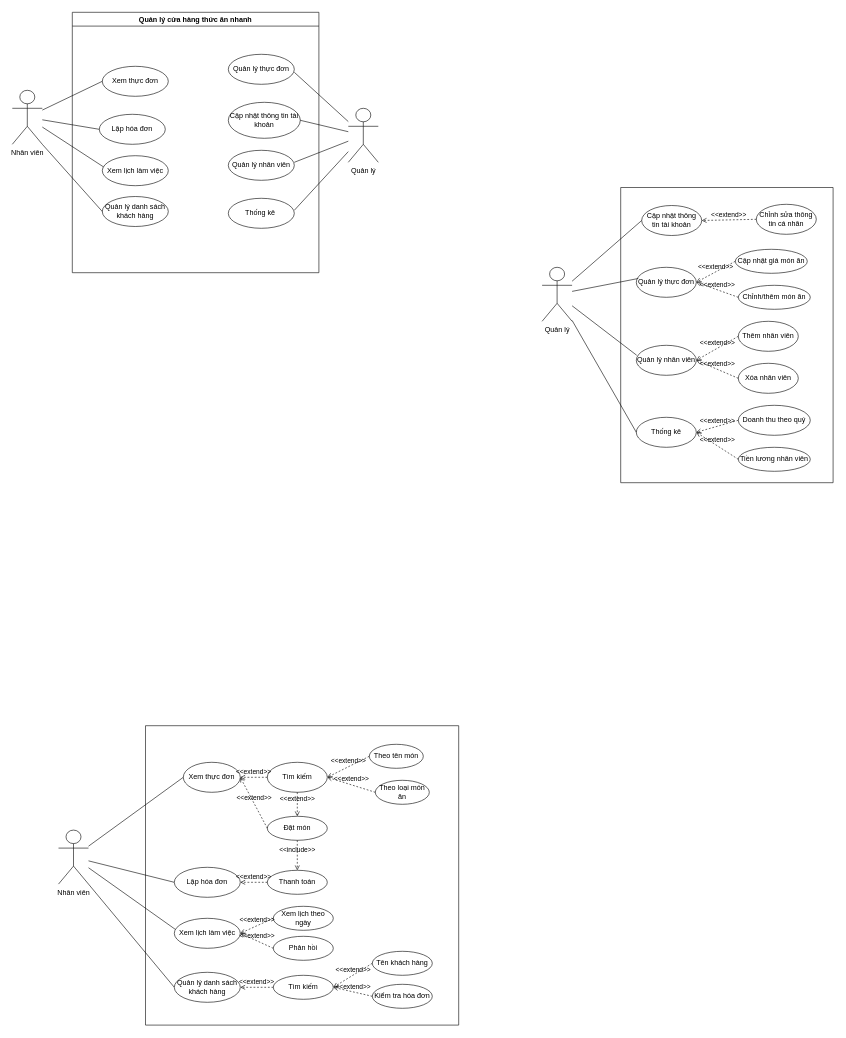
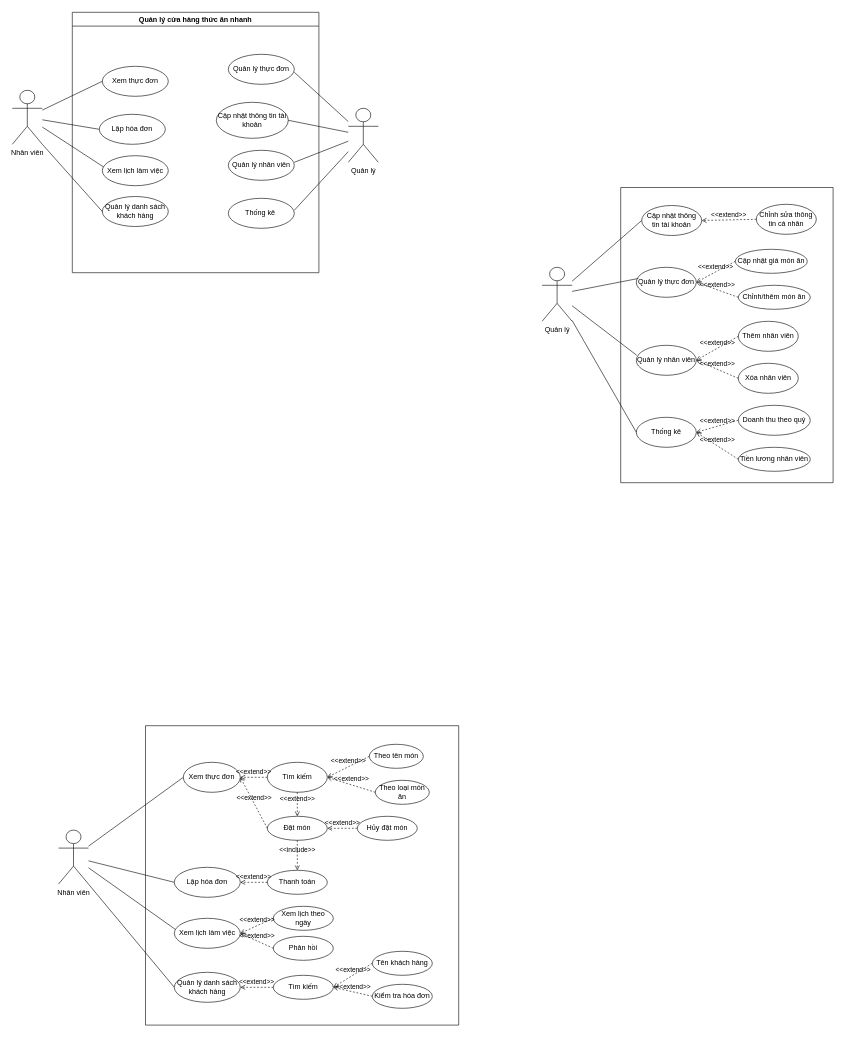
node "Cập nhật thông tin tài khoản": moved (264, 120) -> (252, 120)
edge "Hủy đặt món" -> "Đặt món": added, label "<<extend>>"
node "Hủy đặt món": added
